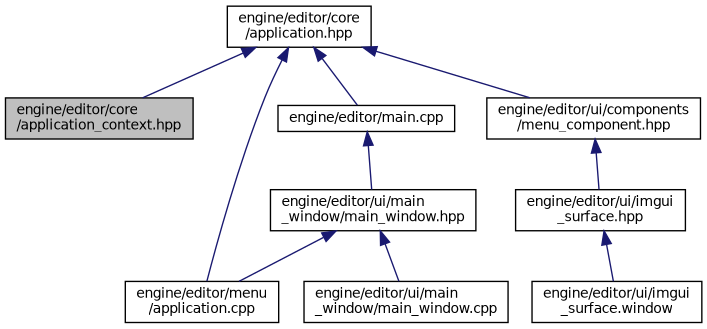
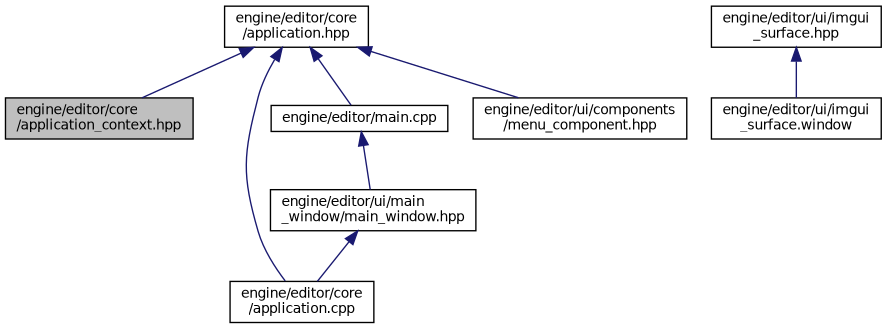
edge "engine/editor/ui/imgui _surface.hpp" -> "engine/editor/ui/components /menu_component.hpp": removed
node "engine/editor/menu /application.cpp": label "engine/editor/menu /application.cpp" -> "engine/editor/core /application.cpp"
node "engine/editor/ui/main _window/main_window.cpp": removed
